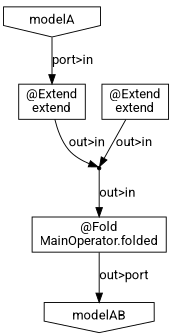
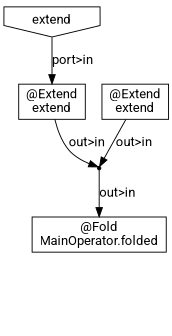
node "modelA": label "modelA" -> "extend"
node "modelAB": removed
